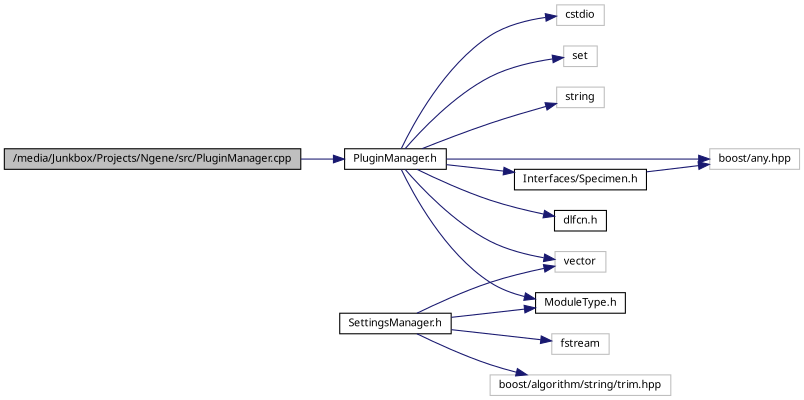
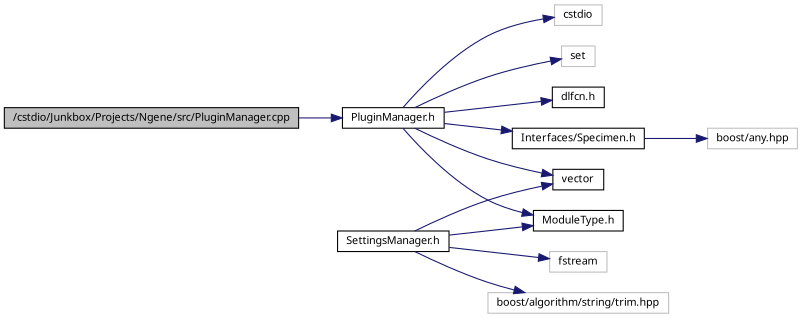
node "string": removed
node "/media/Junkbox/Projects/Ngene/src/PluginManager.cpp": label "/media/Junkbox/Projects/Ngene/src/PluginManager.cpp" -> "/cstdio/Junkbox/Projects/Ngene/src/PluginManager.cpp"
edge "PluginManager.h" -> "boost/any.hpp": removed
node "vector": color grey75 -> black
